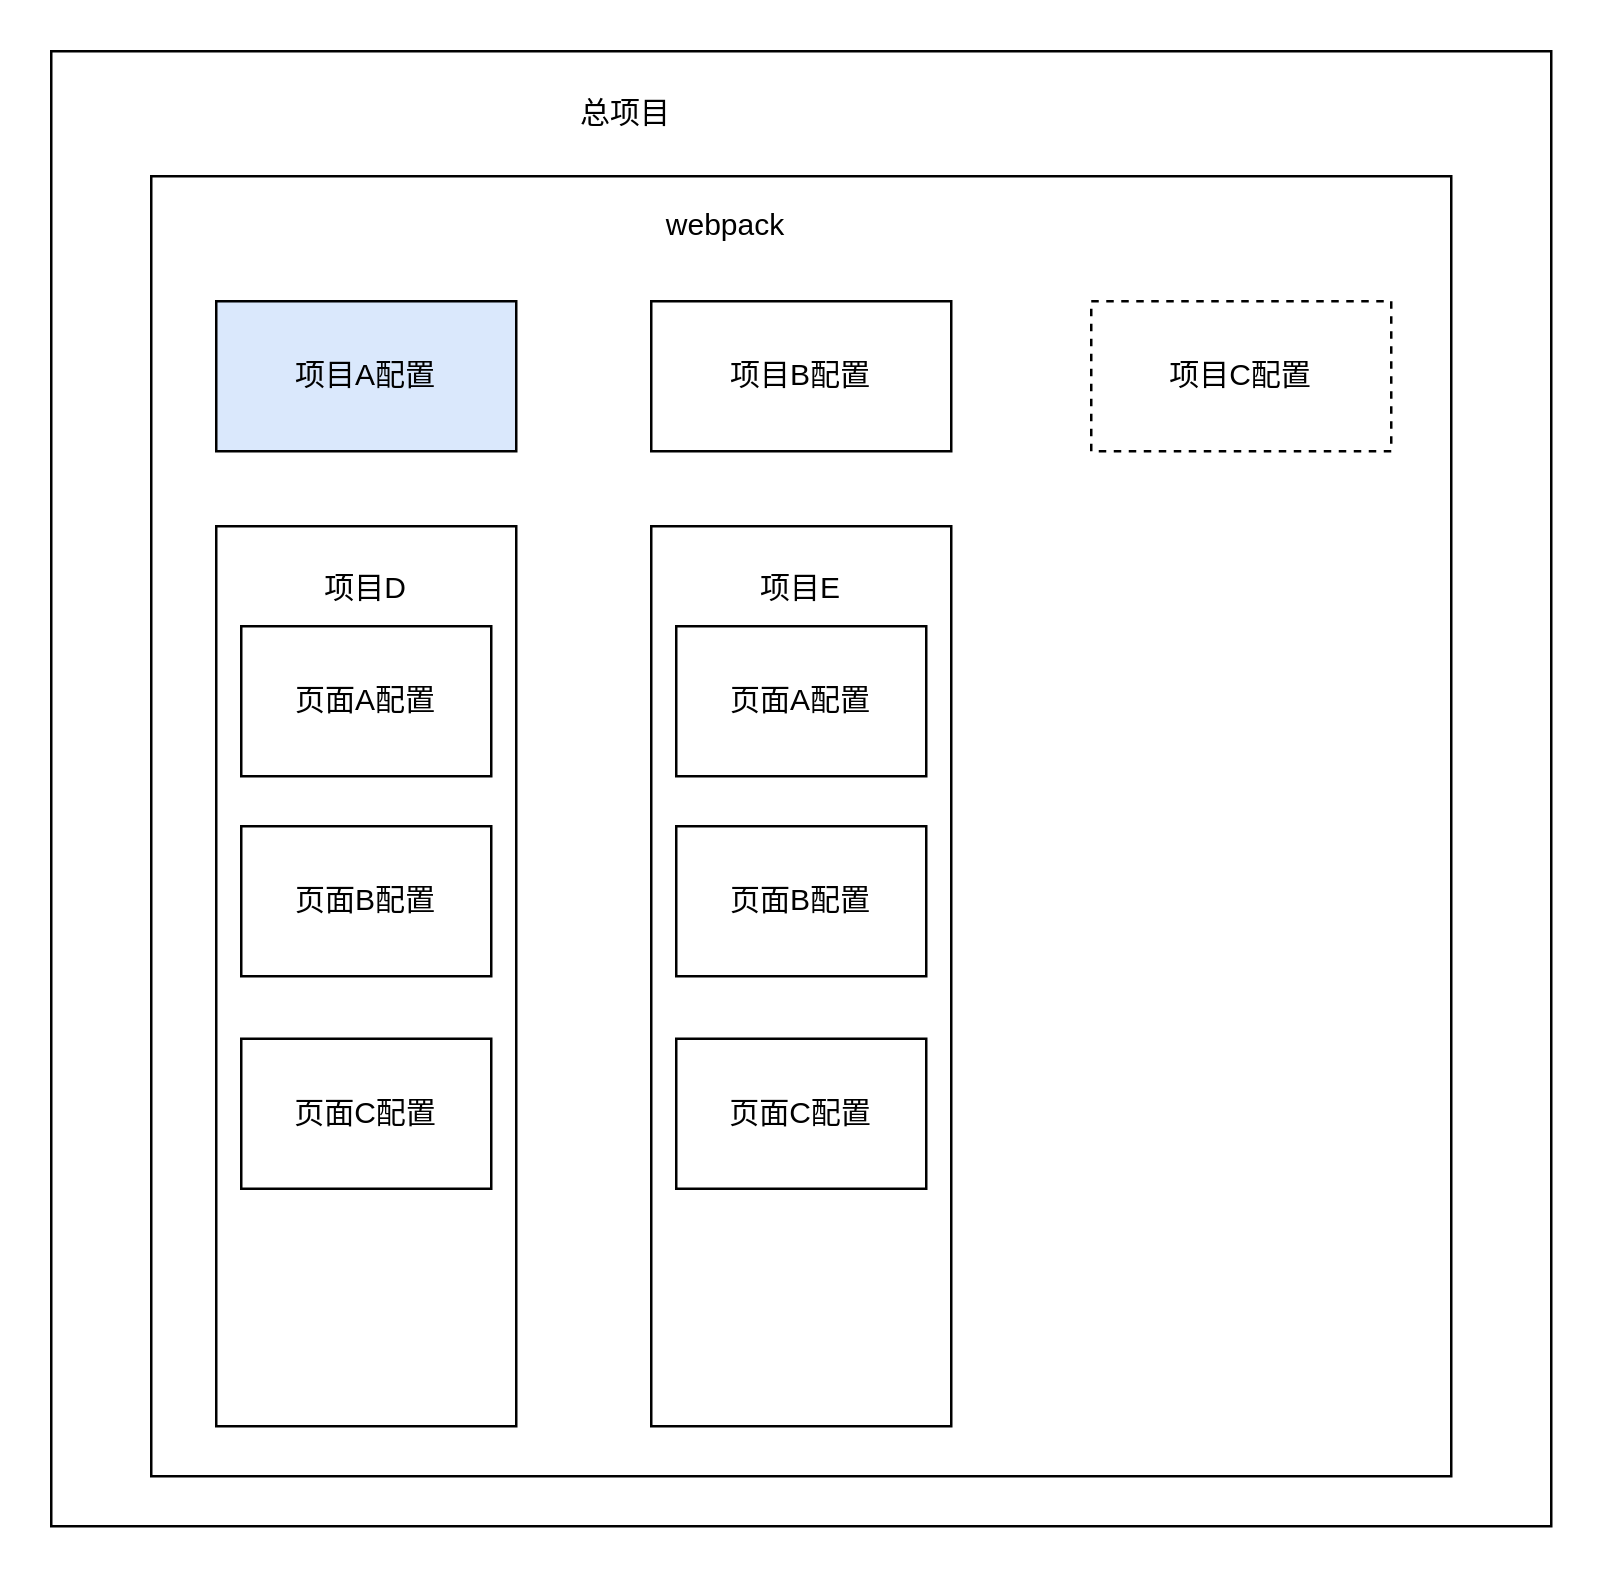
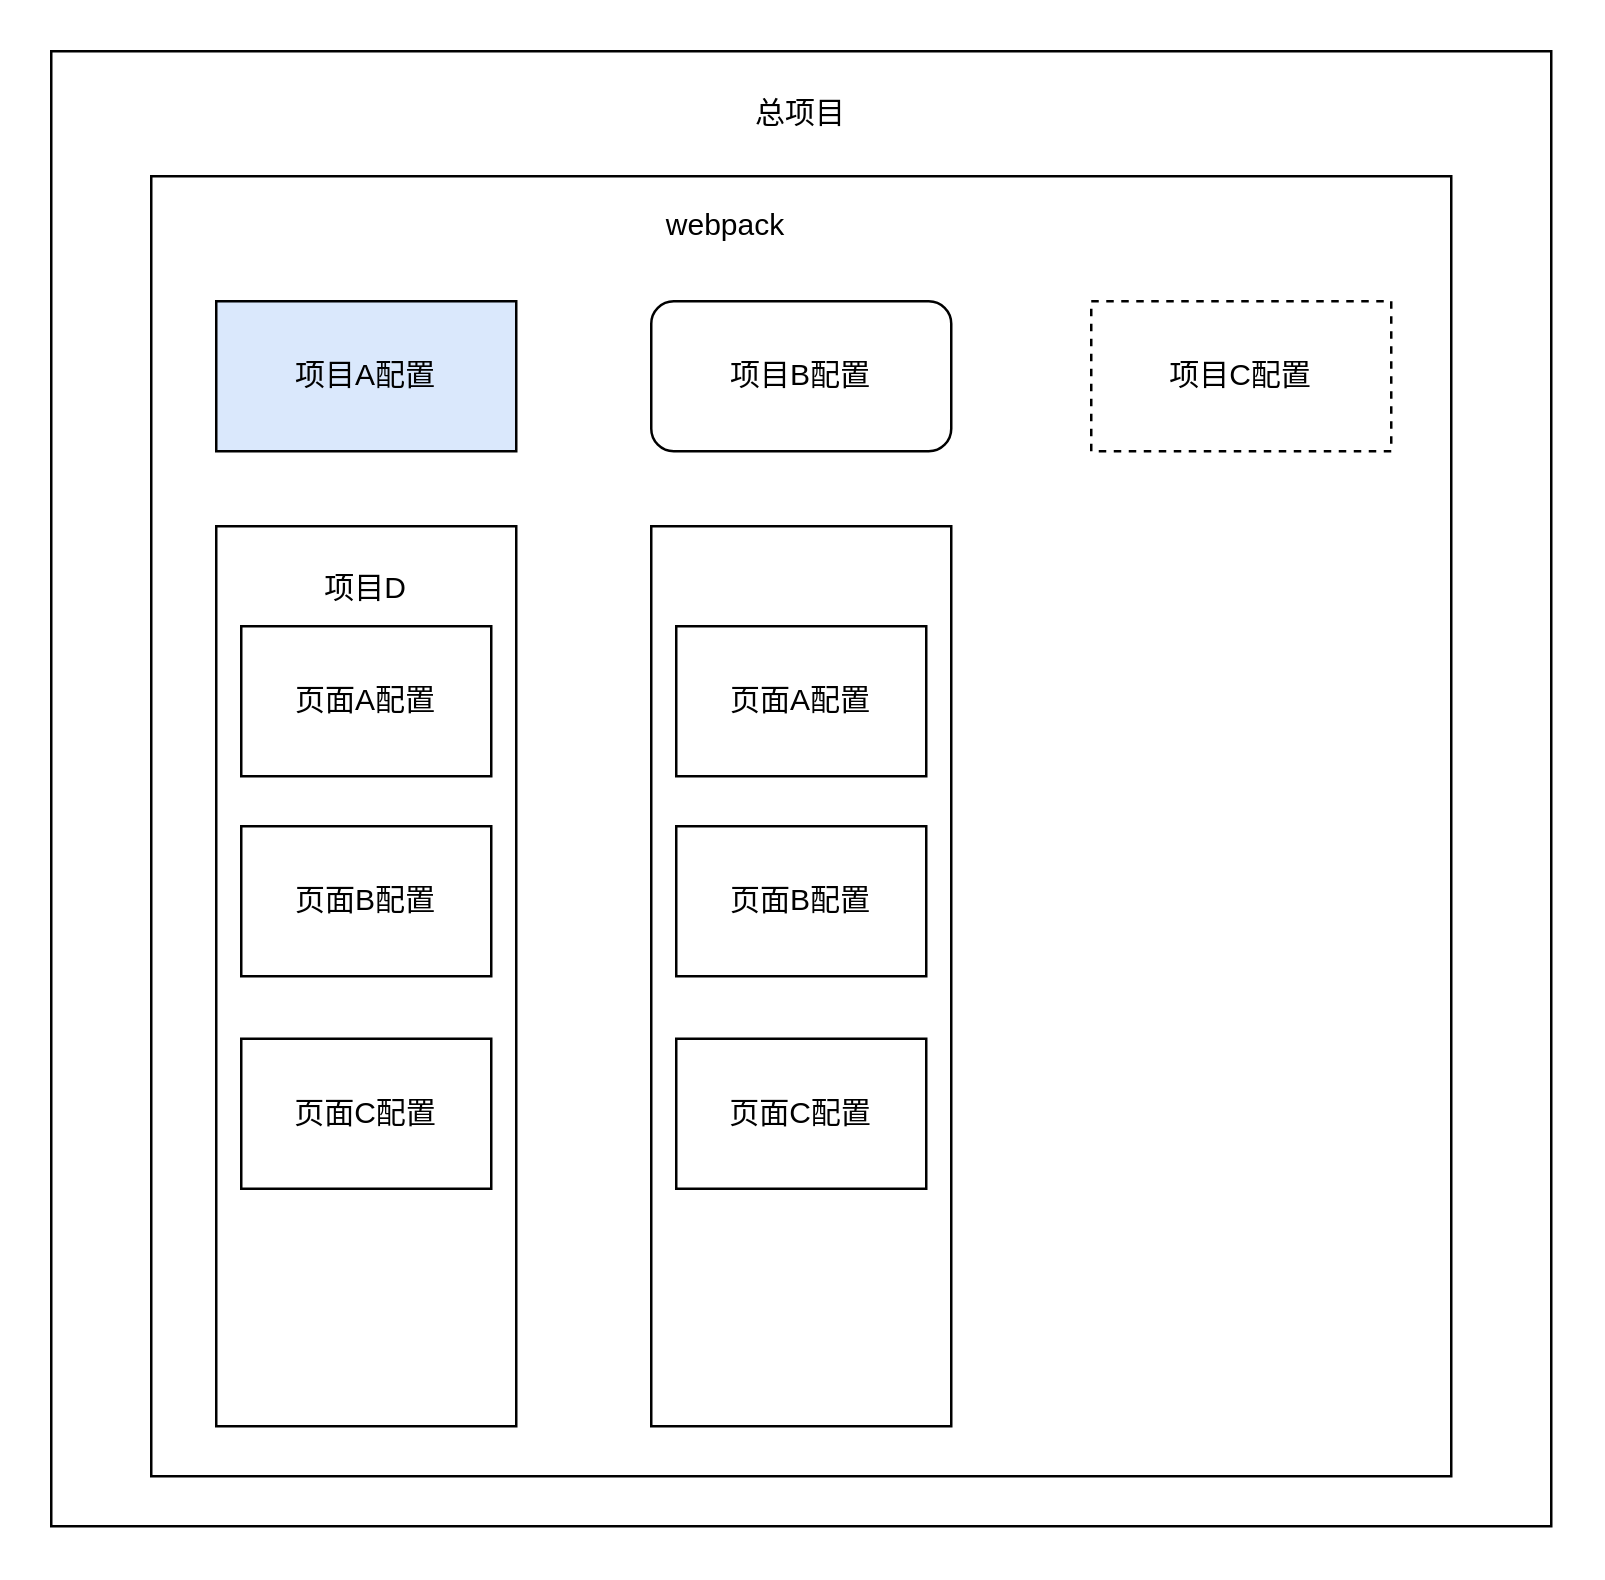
node "总项目": moved (626, 114) -> (801, 114)
node "项目B配置": shape rectangle -> rounded rectangle
node "项目E": removed
